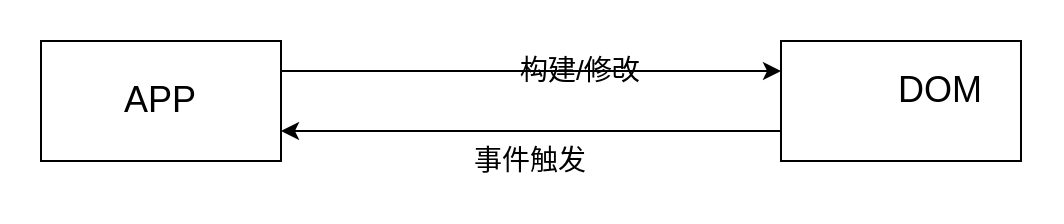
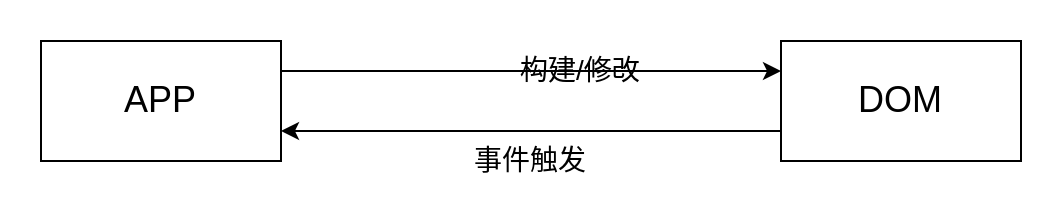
node "DOM": moved (941, 91) -> (901, 101)
